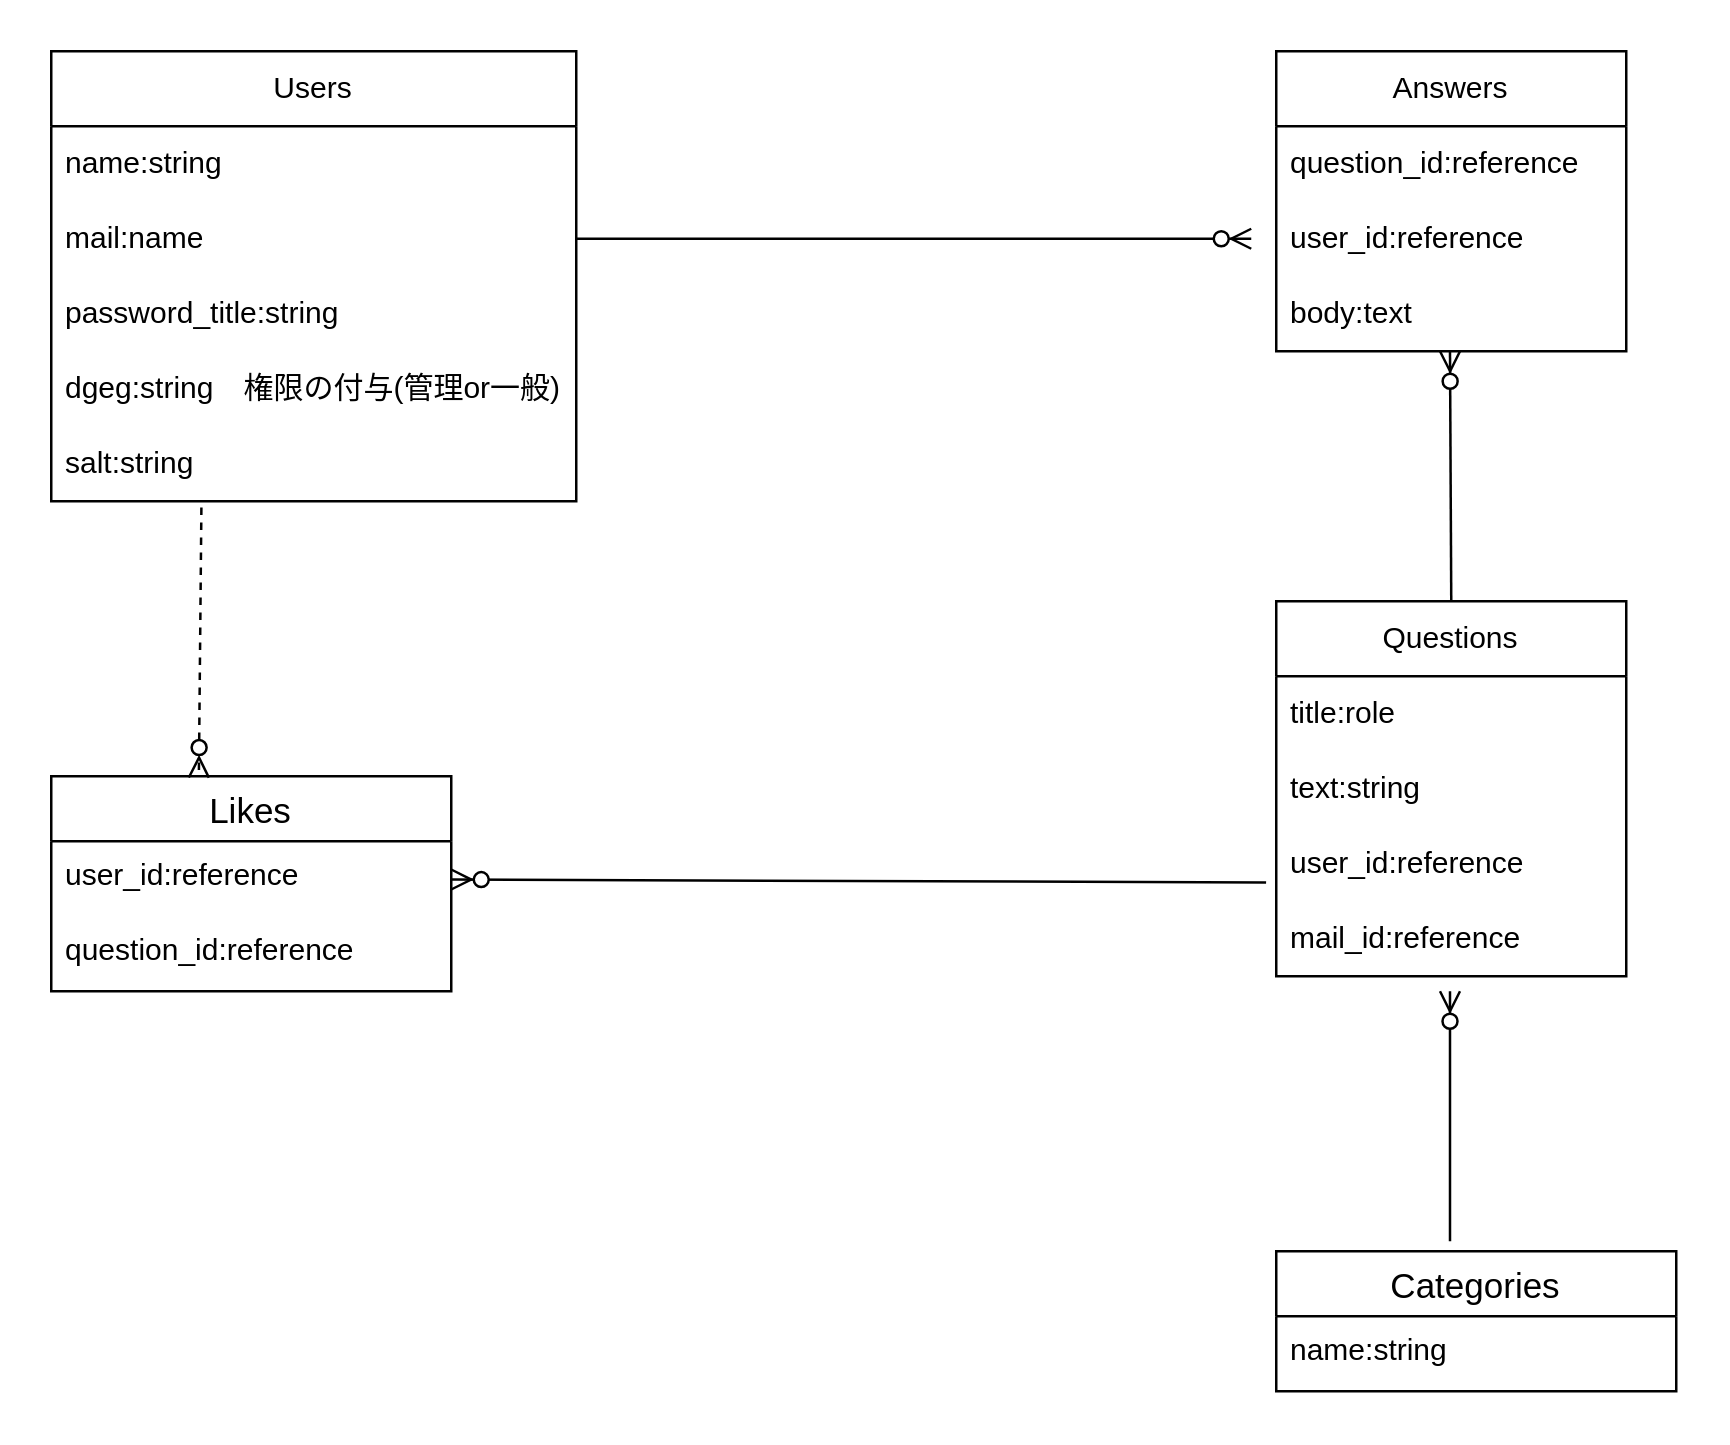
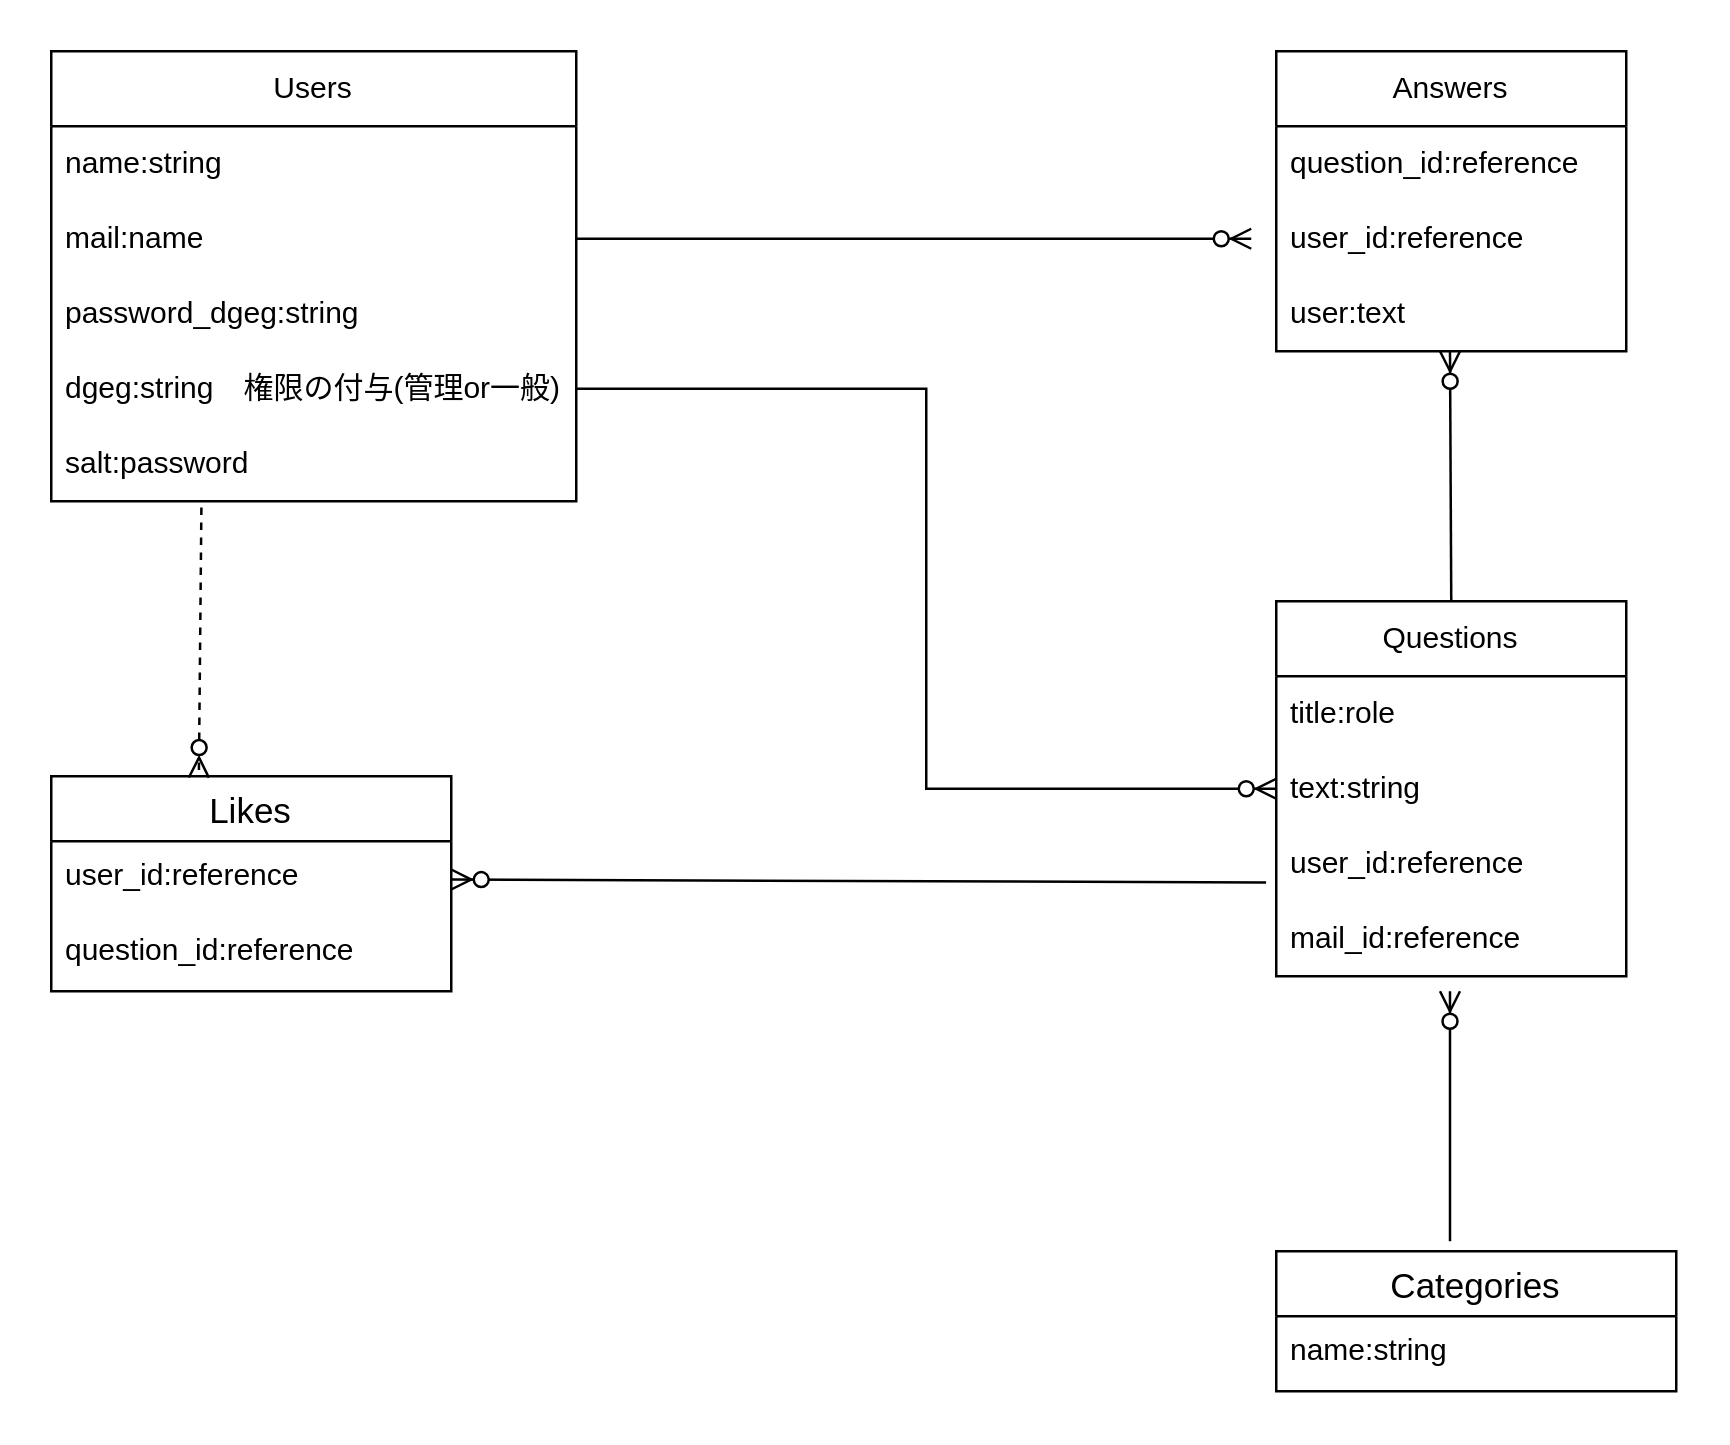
node "password_title:string": label "password_title:string" -> "password_dgeg:string"
node "body:text": label "body:text" -> "user:text"
node "salt:string": label "salt:string" -> "salt:password"
edge "dgeg:string 権限の付与(管理or一般)" -> "text:string": added
